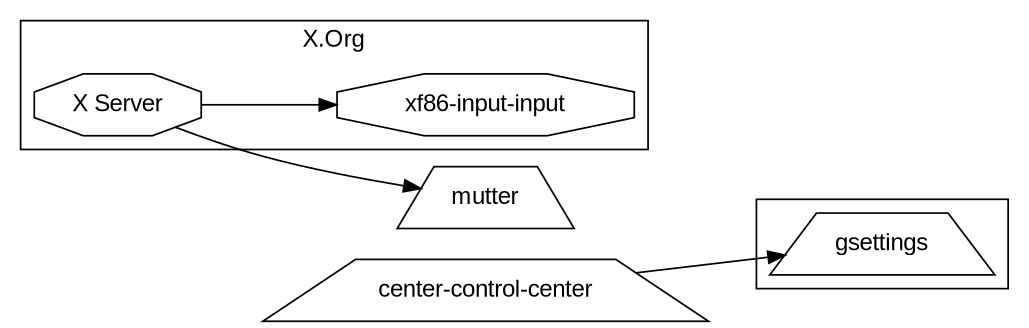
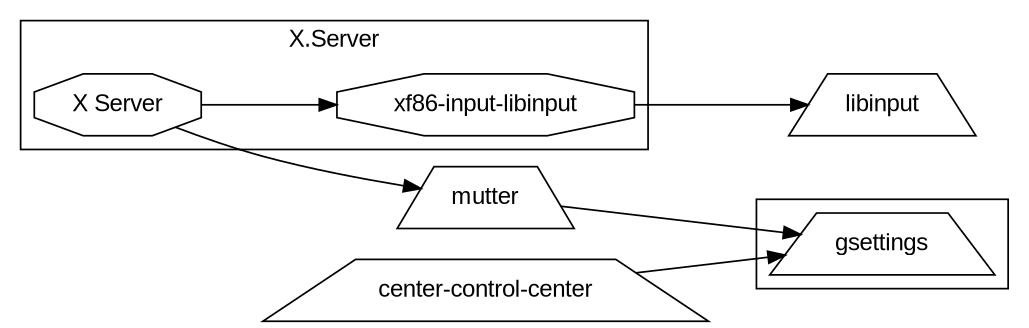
cluster "X.Org": label "X.Org" -> "X.Server"
node "xf86-input-input": label "xf86-input-input" -> "xf86-input-libinput"
node "libinput": added
edge "mutter" -> "gsettings": added
